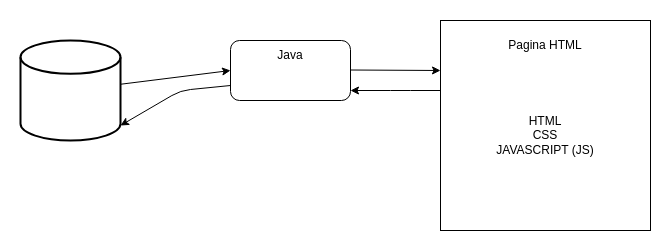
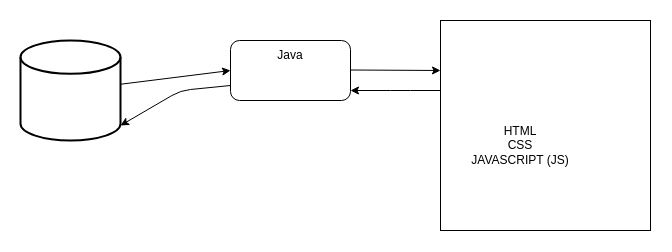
node "Pagina HTML": removed
node "HTML CSS JAVASCRIPT (JS)": moved (546, 136) -> (521, 146)
